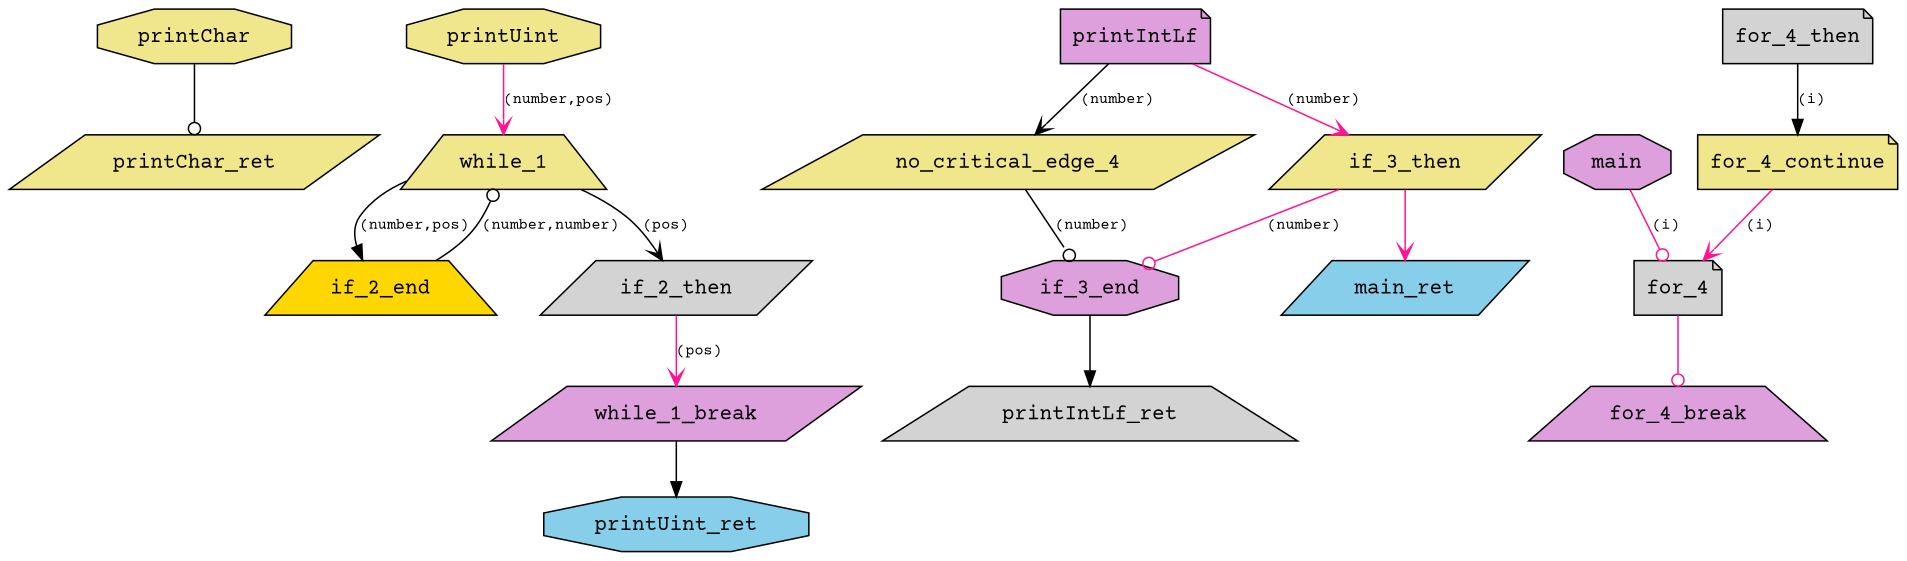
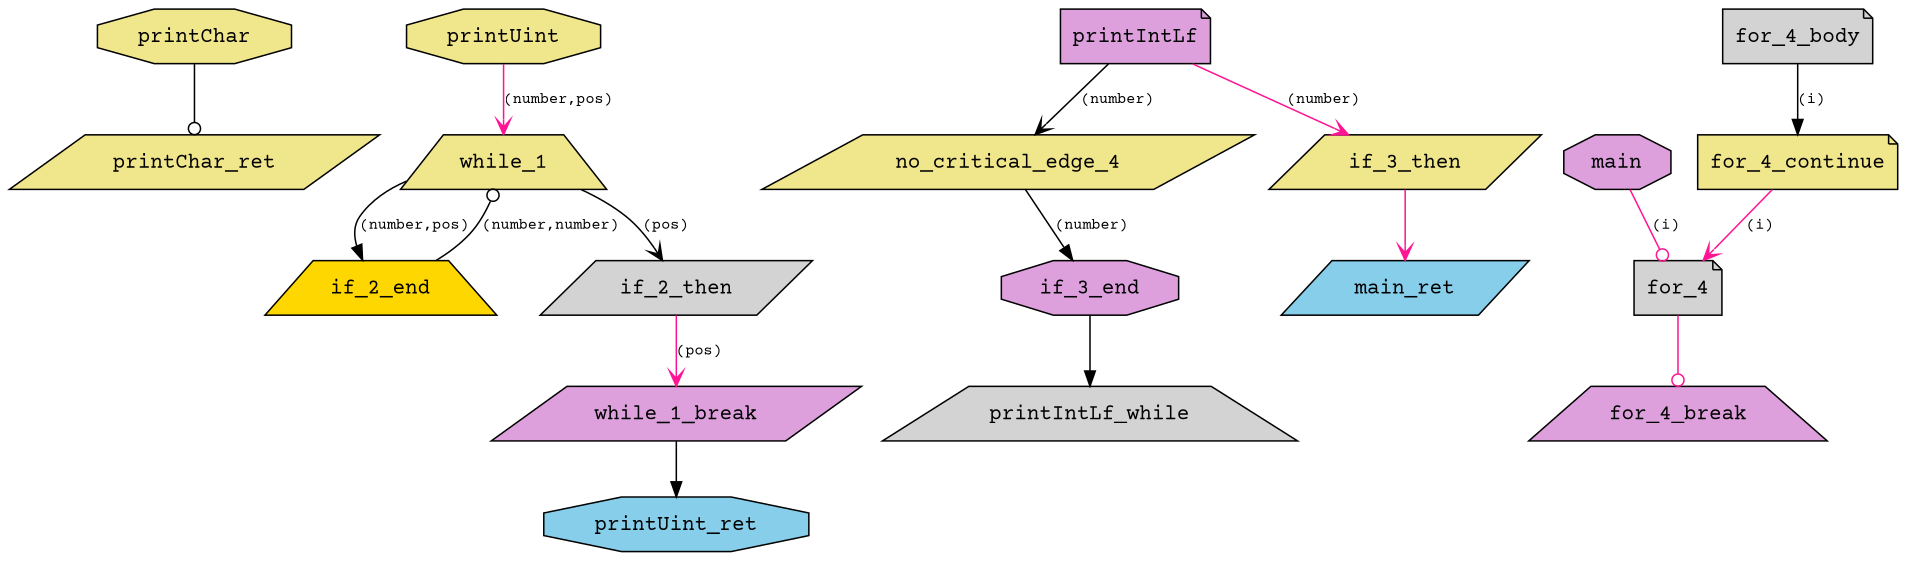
node "for_4_then": label "for_4_then" -> "for_4_body"
edge "no_critical_edge_4" -> "if_3_end": arrowhead odot -> normal
edge "if_3_then" -> "if_3_end": removed, label "(number)"
node "printIntLf_ret": label "printIntLf_ret" -> "printIntLf_while"
